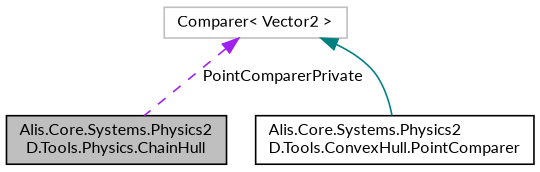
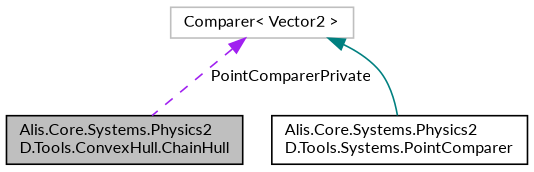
node "Alis.Core.Systems.Physics2 D.Tools.Physics.ChainHull": label "Alis.Core.Systems.Physics2 D.Tools.Physics.ChainHull" -> "Alis.Core.Systems.Physics2 D.Tools.ConvexHull.ChainHull"
node "Alis.Core.Systems.Physics2 D.Tools.ConvexHull.PointComparer": label "Alis.Core.Systems.Physics2 D.Tools.ConvexHull.PointComparer" -> "Alis.Core.Systems.Physics2 D.Tools.Systems.PointComparer"
